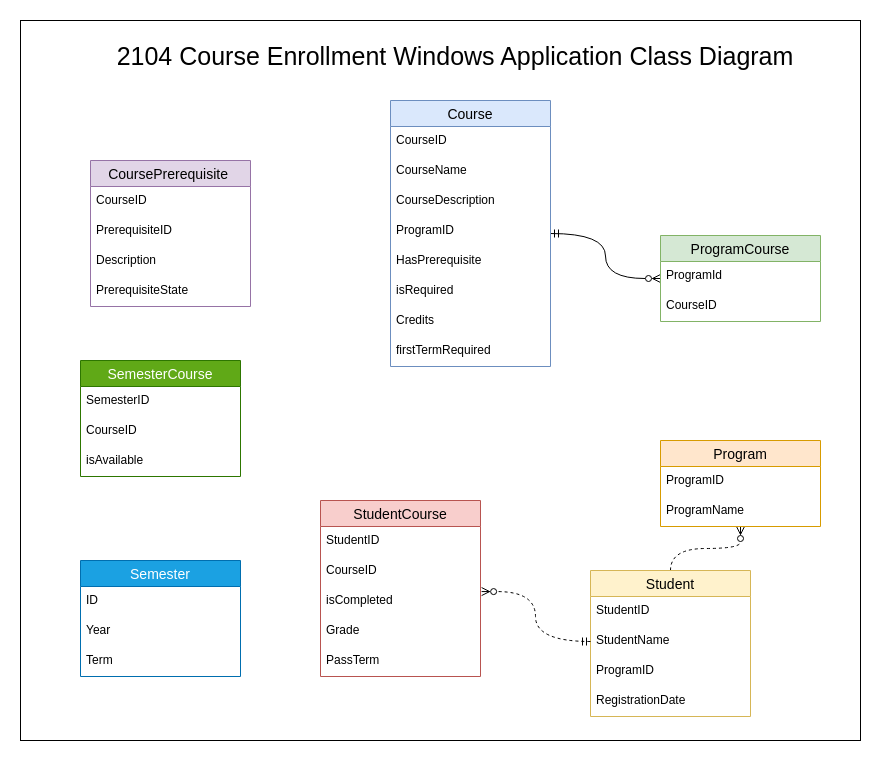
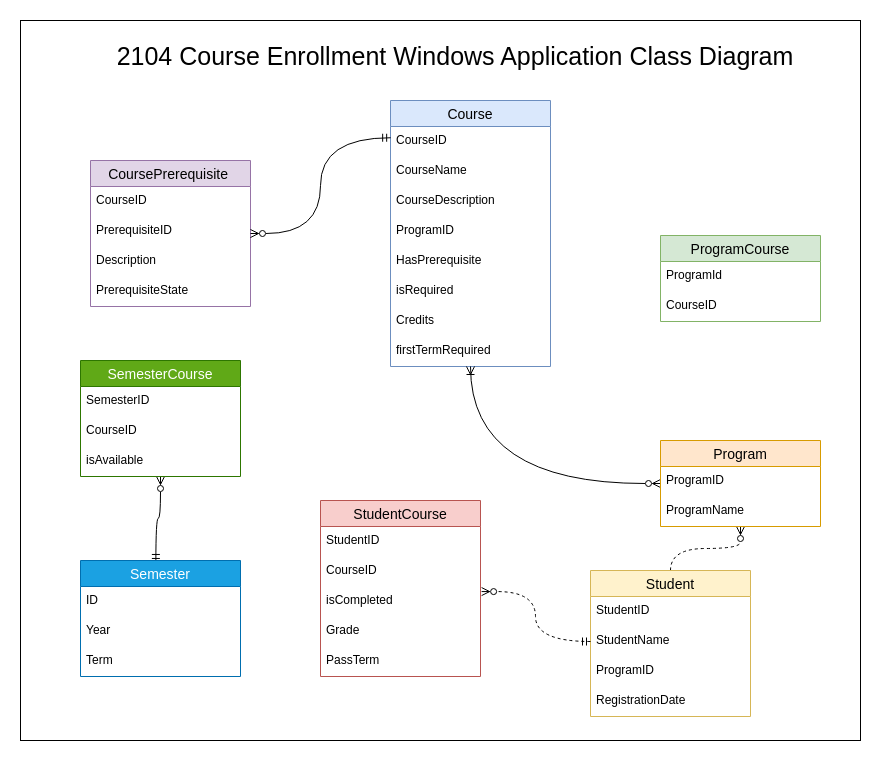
edge "CoursePrerequisite" -- "Course": added
edge "Course" -- "ProgramCourse": removed
edge "Course" -- "Program": added
edge "SemesterCourse" -- "Semester": added
